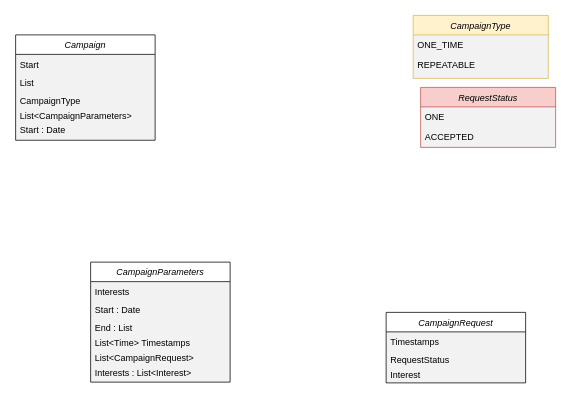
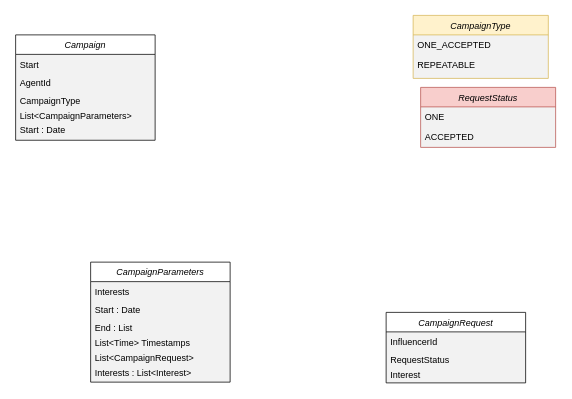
node "ONE_TIME": label "ONE_TIME" -> "ONE_ACCEPTED"
node "List": label "List" -> "AgentId"
node "Timestamps": label "Timestamps" -> "InfluencerId"
